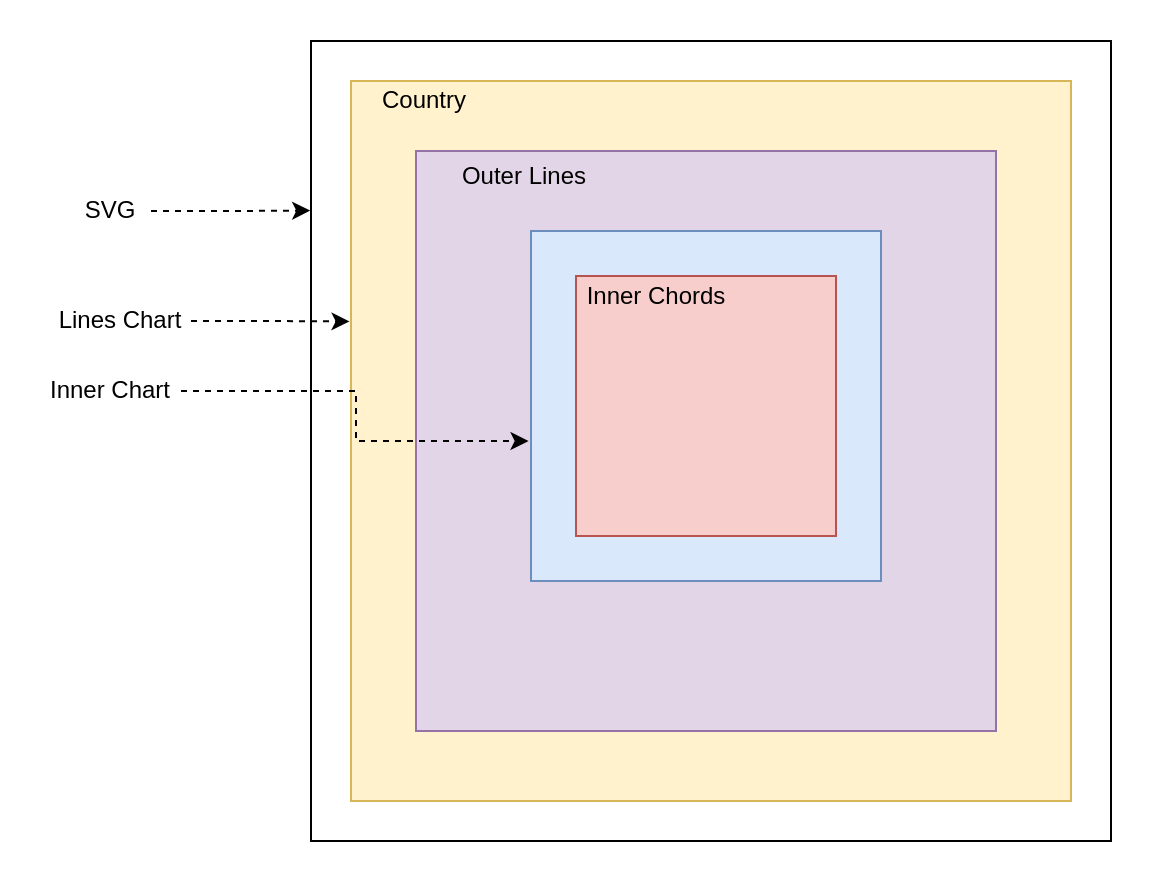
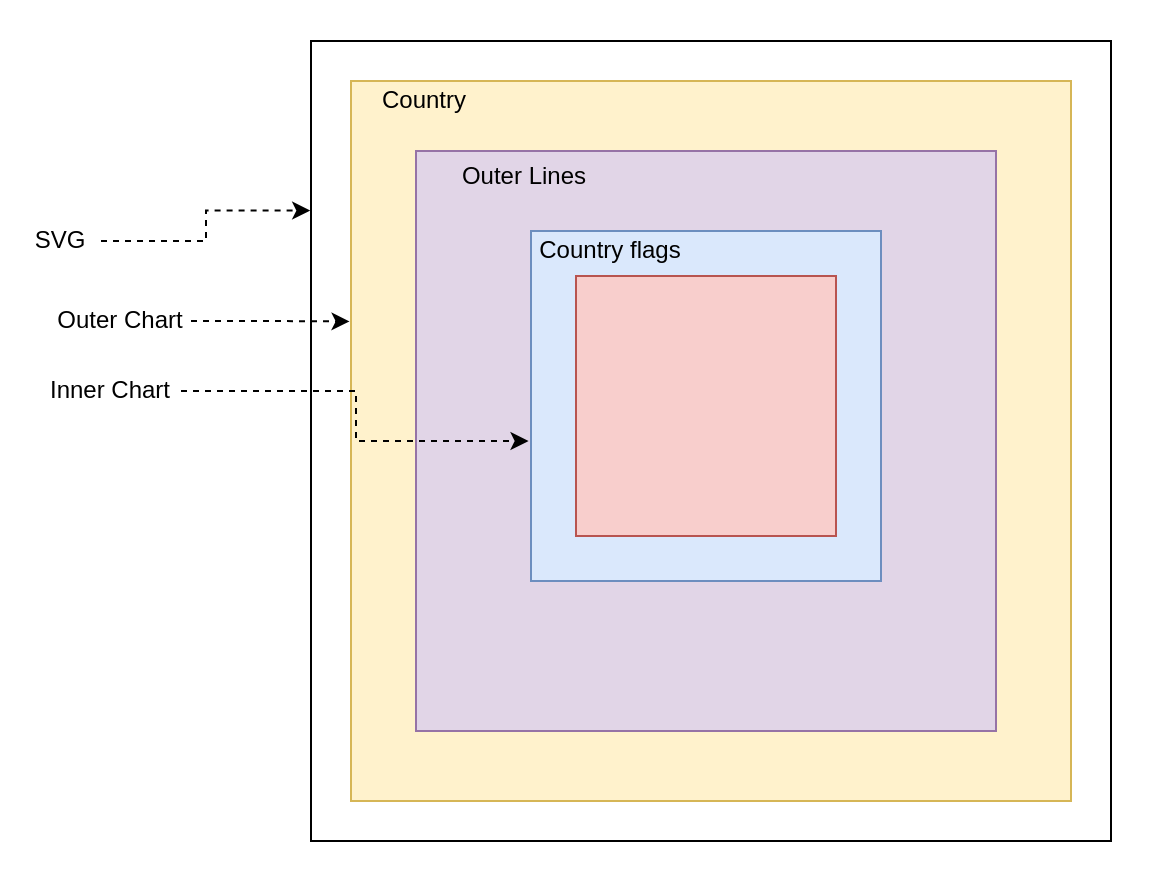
node "SVG": moved (111, 211) -> (61, 241)
node "Country flags": added
node "Inner Chords": removed
node "Lines Chart": label "Lines Chart" -> "Outer Chart"
